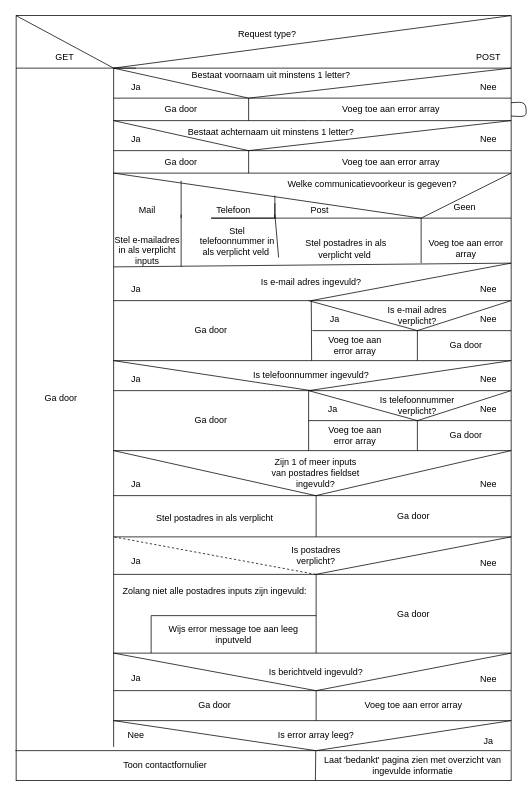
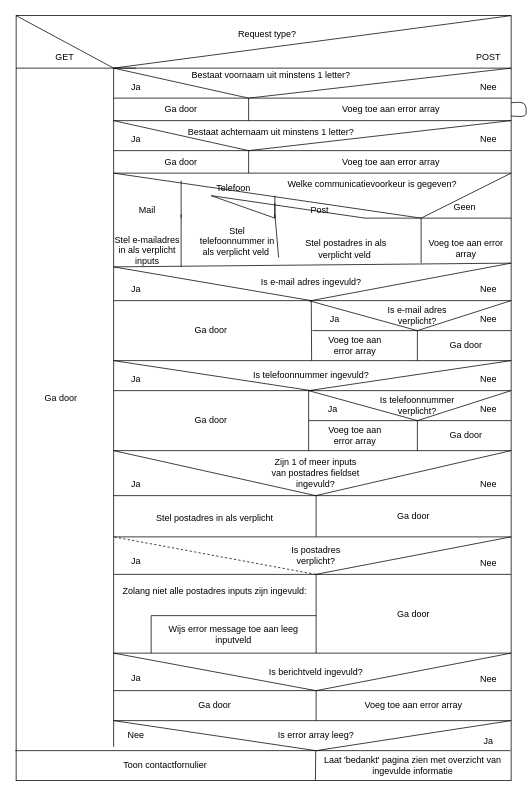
node "Telefoon": moved (234, 210) -> (234, 188)
edge "Stel e-mailadres in als verplicht inputs" -- "Is e-mail adres ingevuld?": added
